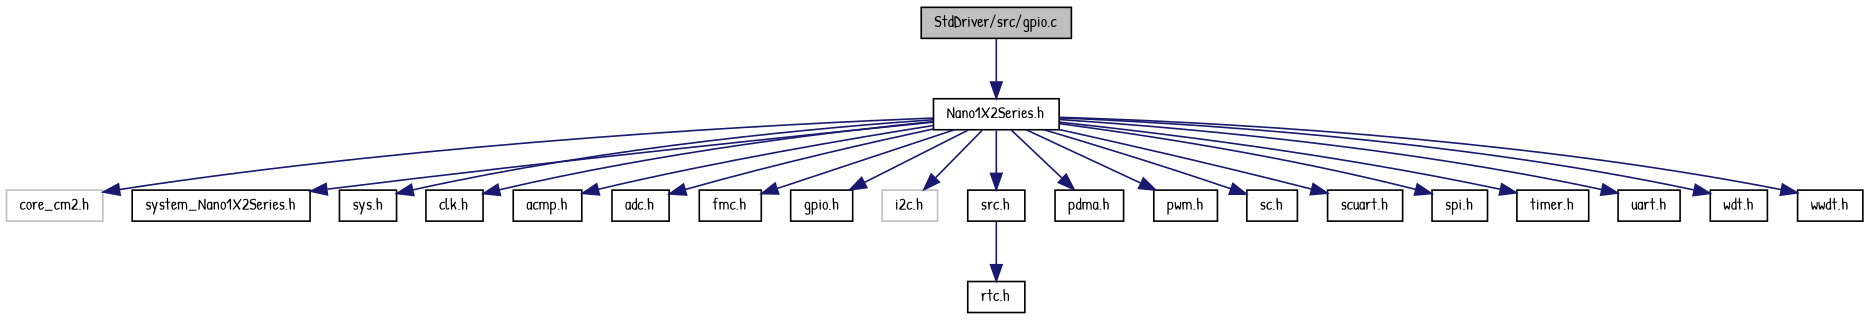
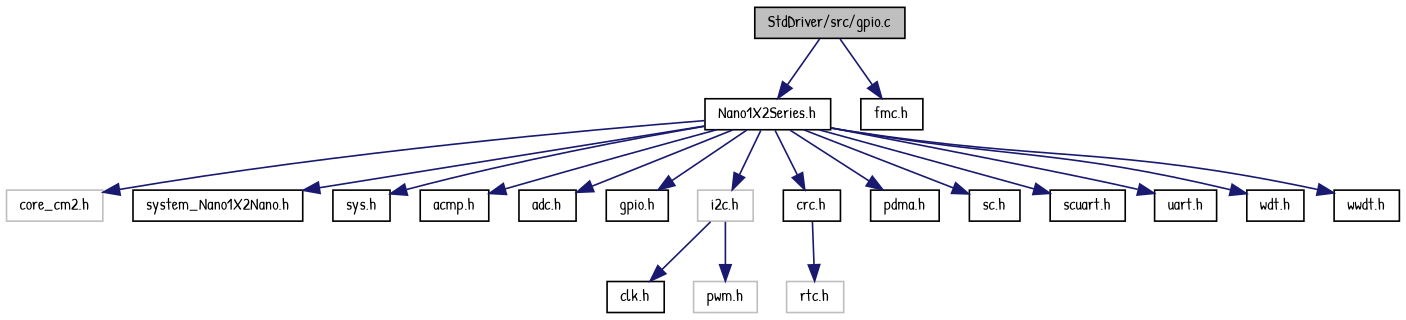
edge "Nano1X2Series.h" -> "pwm.h": now "i2c.h" -> "pwm.h"
edge "Nano1X2Series.h" -> "fmc.h": now "StdDriver/src/gpio.c" -> "fmc.h"
edge "Nano1X2Series.h" -> "clk.h": now "i2c.h" -> "clk.h"
node "system_Nano1X2Series.h": label "system_Nano1X2Series.h" -> "system_Nano1X2Nano.h"
node "src.h": label "src.h" -> "crc.h"
node "pwm.h": color black -> grey75
node "spi.h": removed
node "timer.h": removed
node "rtc.h": color black -> grey75
